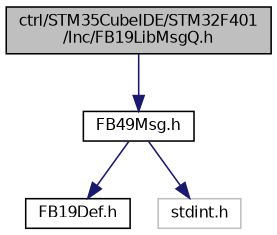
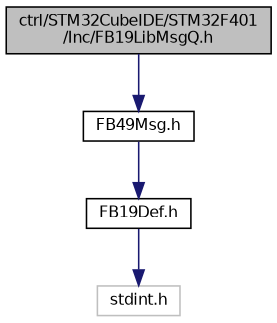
node "ctrl/STM35CubeIDE/STM32F401 /Inc/FB19LibMsgQ.h": label "ctrl/STM35CubeIDE/STM32F401 /Inc/FB19LibMsgQ.h" -> "ctrl/STM32CubeIDE/STM32F401 /Inc/FB19LibMsgQ.h"
edge "FB49Msg.h" -> "stdint.h": now "FB19Def.h" -> "stdint.h"
